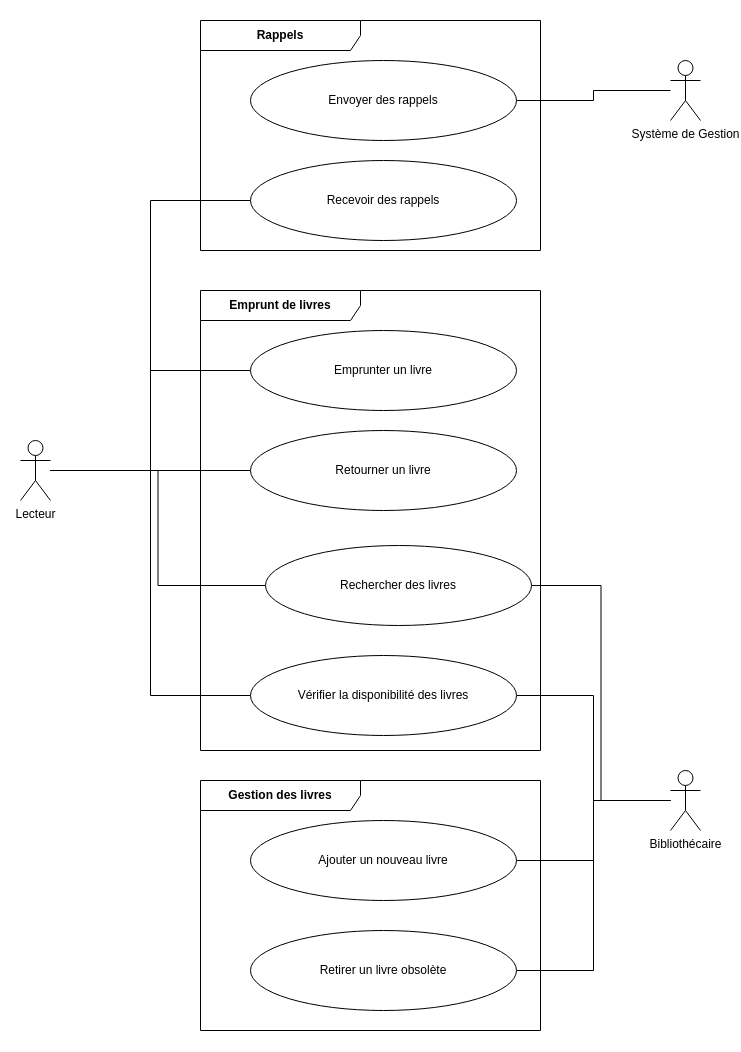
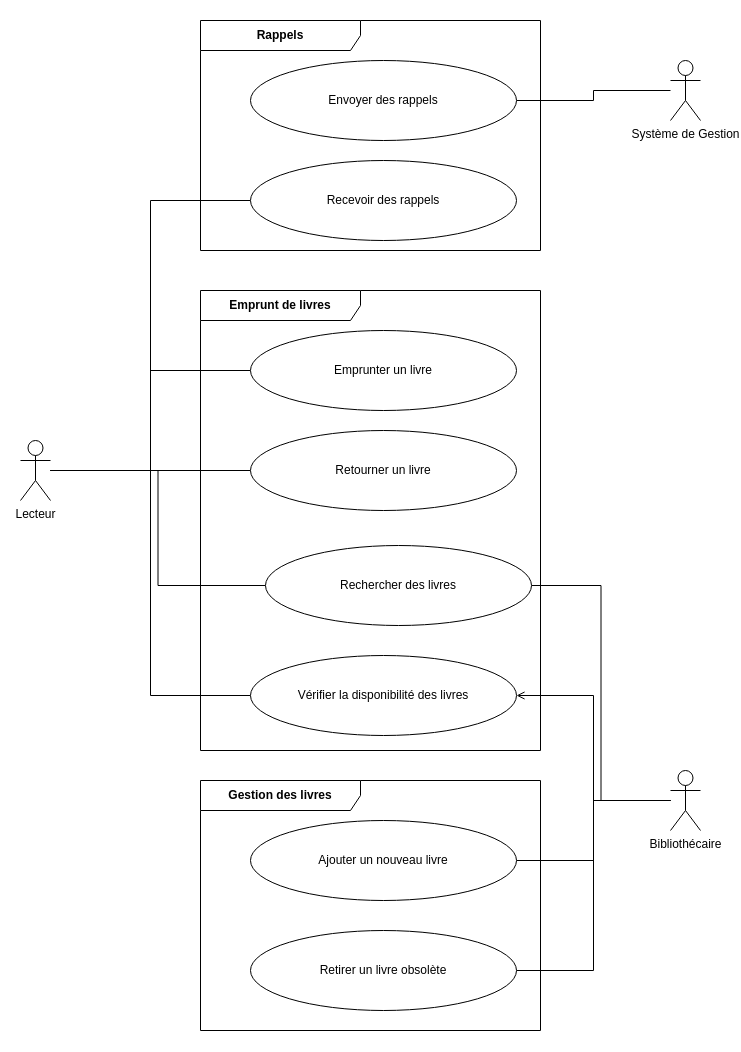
edge "Vérifier la disponibilité des livres" -- "Bibliothécaire": arrowhead none -> open
